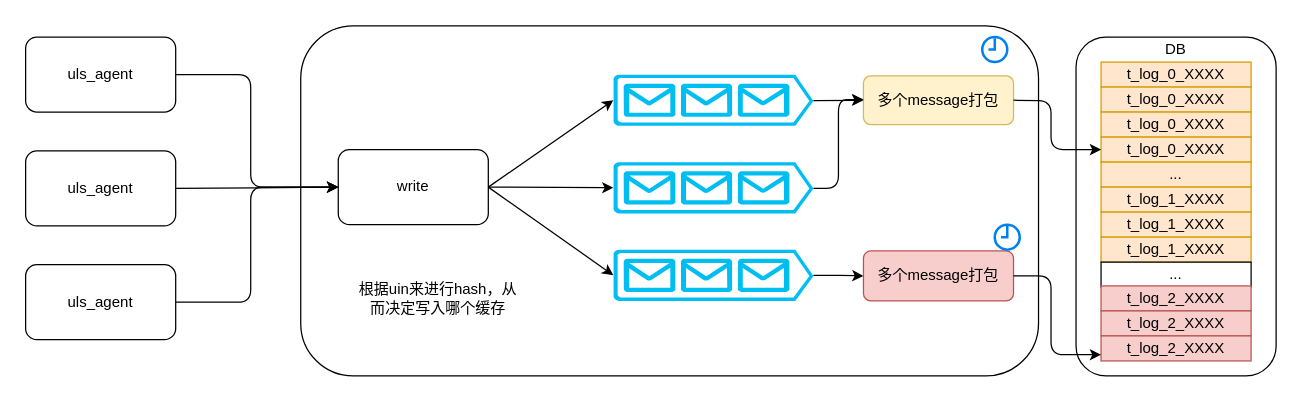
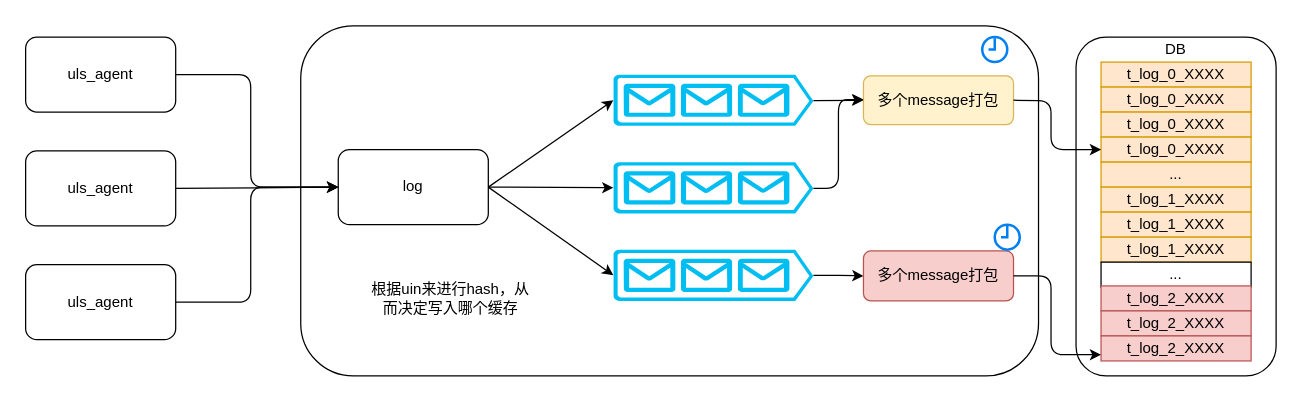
node "write": label "write" -> "log"
node "根据uin来进行hash，从而决定写入哪个缓存": moved (438, 298) -> (451, 298)
